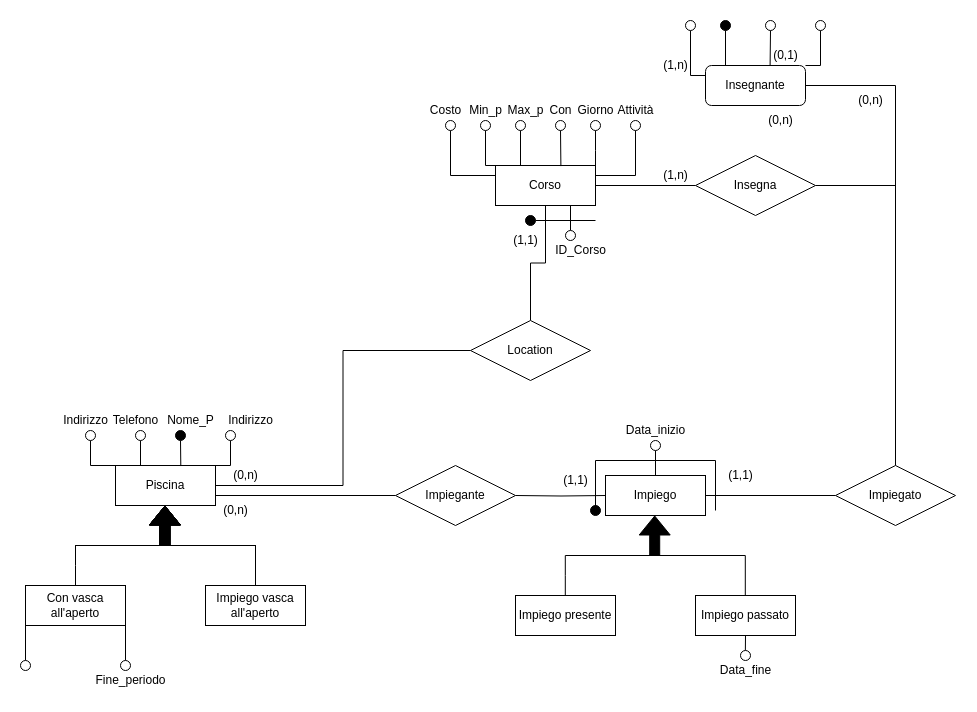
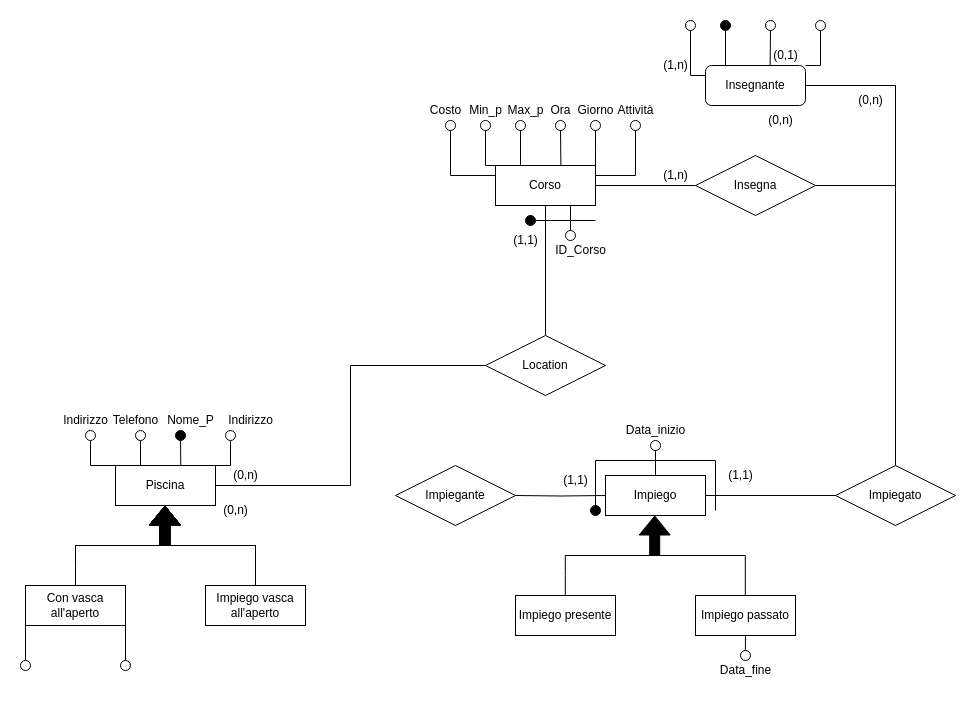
node "Con": label "Con" -> "Ora"
node "Location": moved (531, 351) -> (546, 366)
edge "Piscina" -- "Impiegante": removed
node "Fine_periodo": removed
